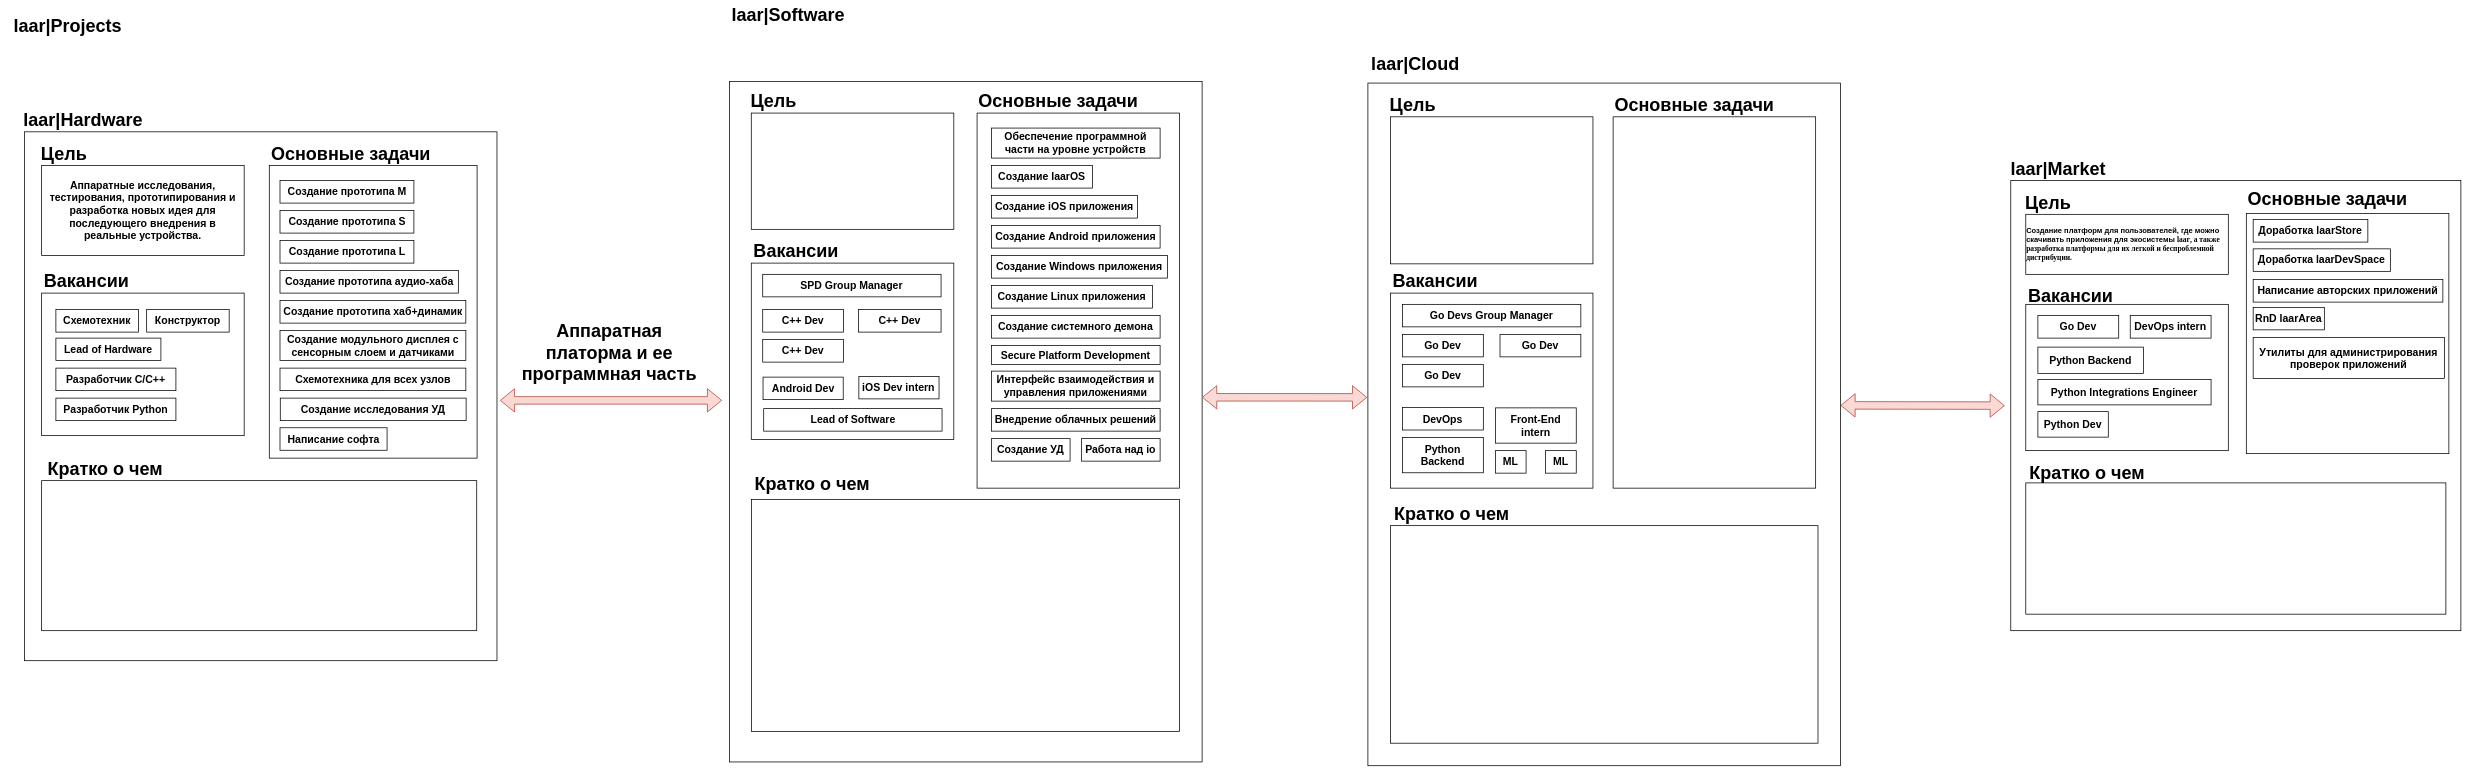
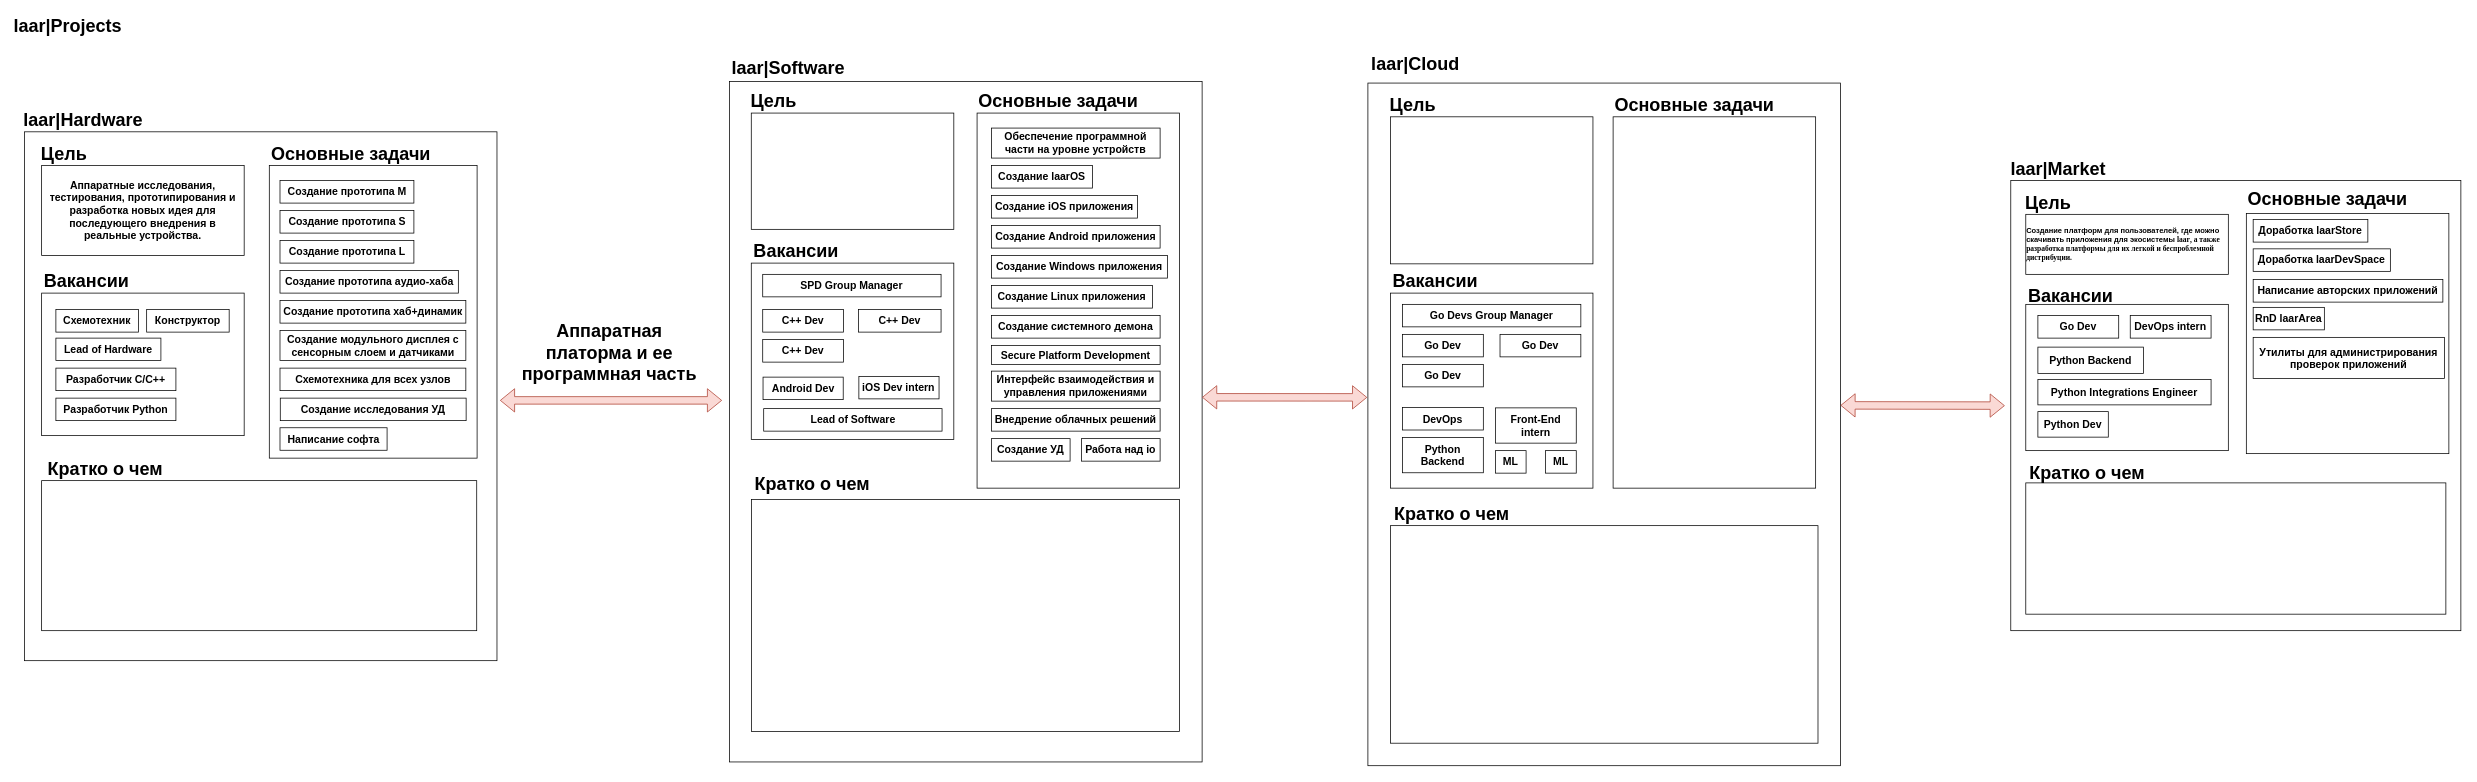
node "laar|Software": moved (788, 15) -> (788, 68)
